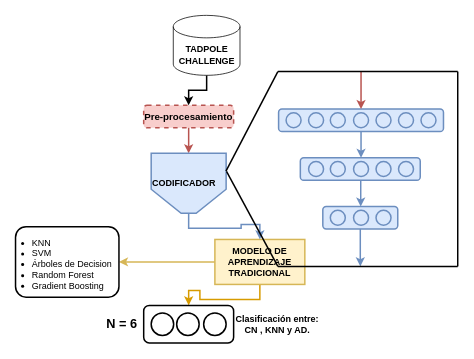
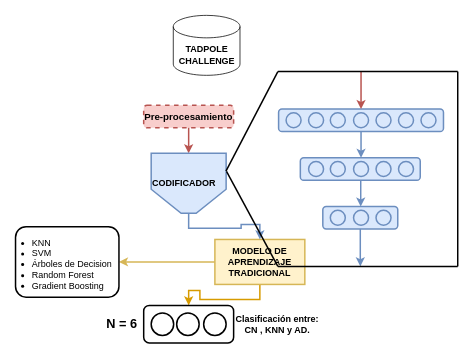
edge "TADPOLE CHALLENGE" -> "Pre-procesamiento": removed
